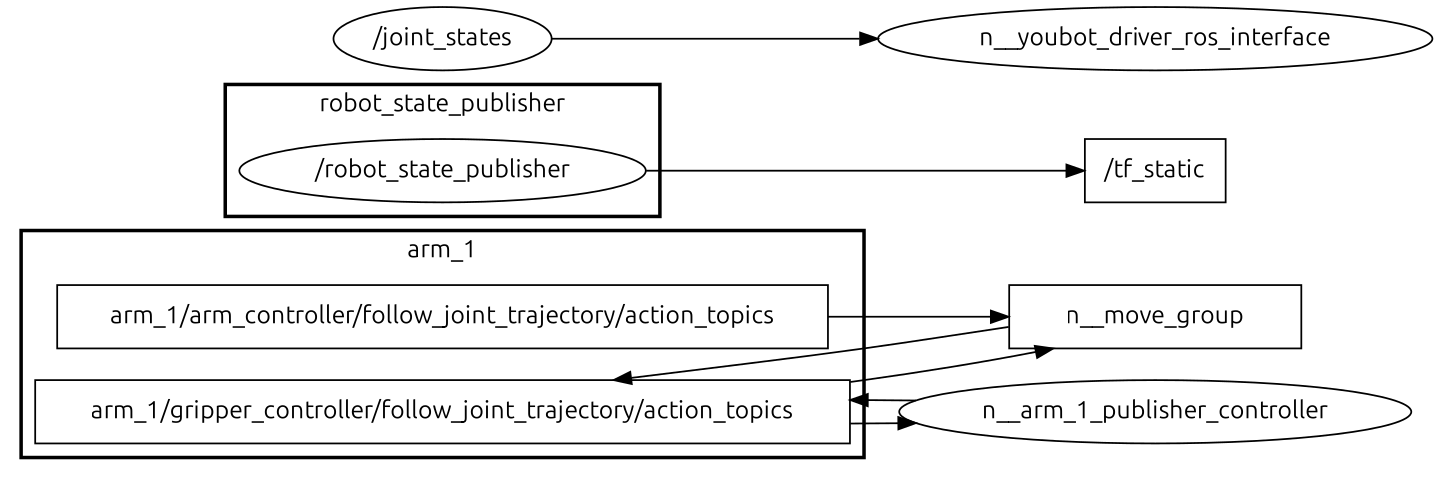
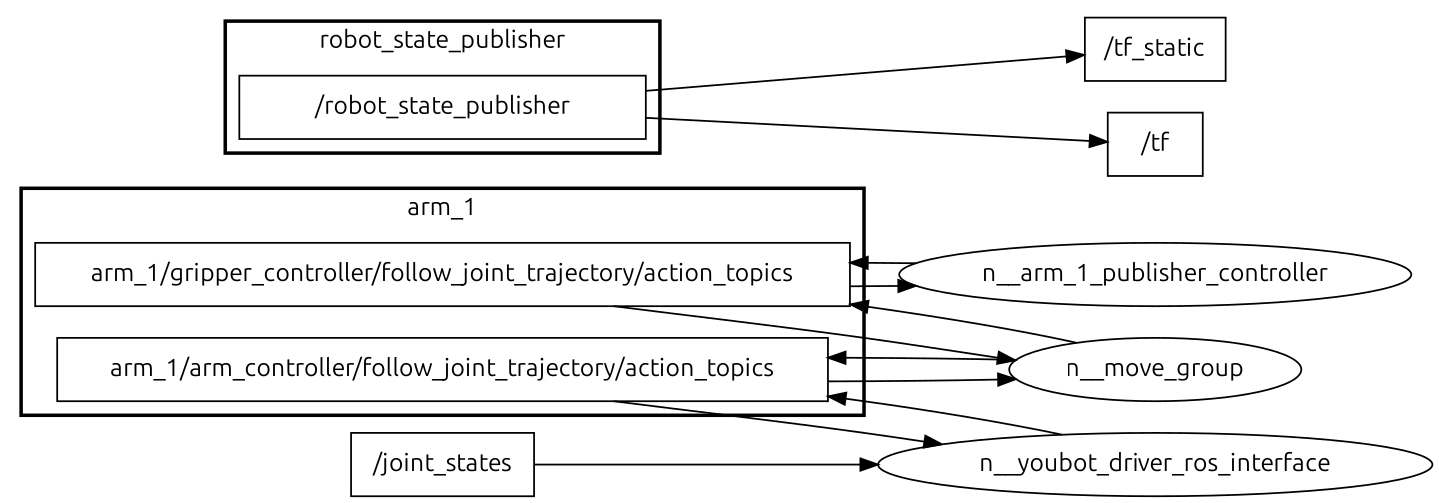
node "/joint_states": shape ellipse -> box
node "/tf": added
node "/robot_state_publisher": shape ellipse -> box
node "n__move_group": shape box -> ellipse
edge "n__move_group" -> "arm_1/arm_controller/follow_joint_trajectory/action_topics": added
edge "n__youbot_driver_ros_interface" -> "arm_1/arm_controller/follow_joint_trajectory/action_topics": added
edge "arm_1/arm_controller/follow_joint_trajectory/action_topics" -> "n__youbot_driver_ros_interface": added
